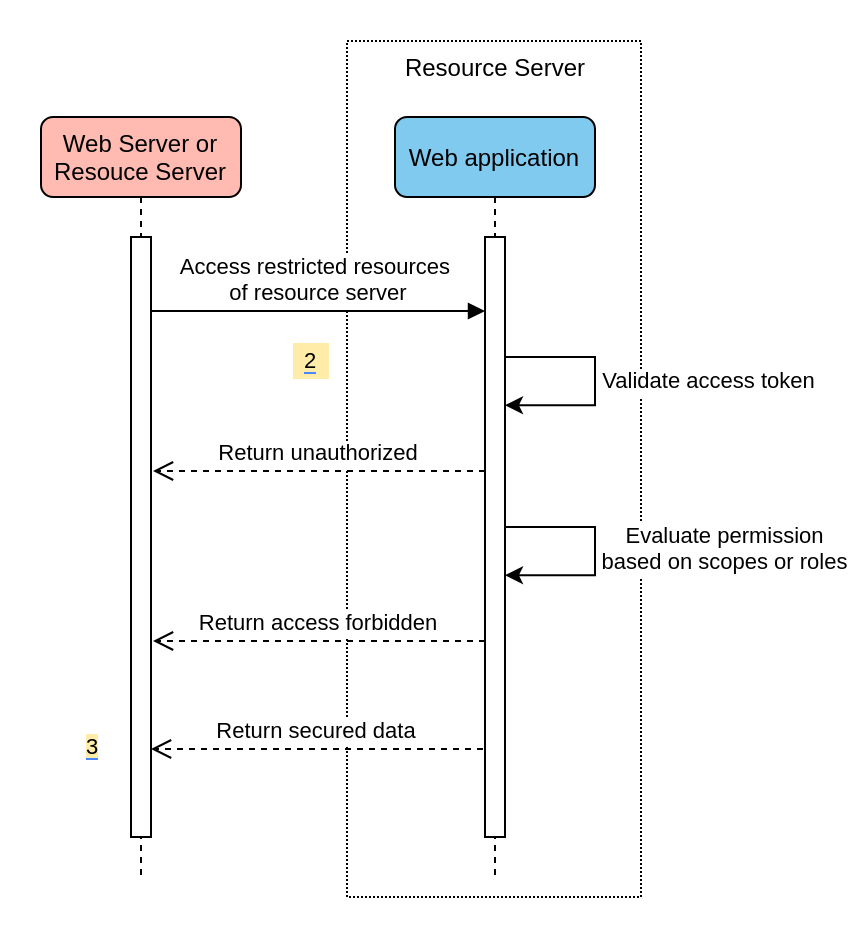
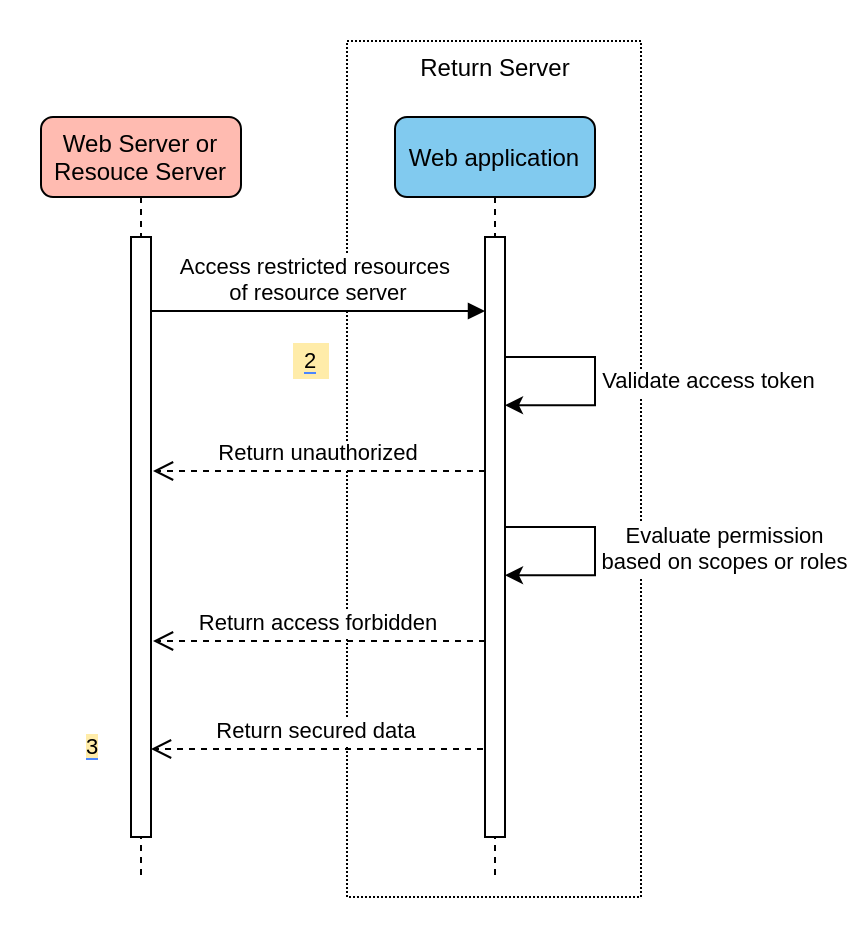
node "Resource Server": label "Resource Server" -> "Return Server"
